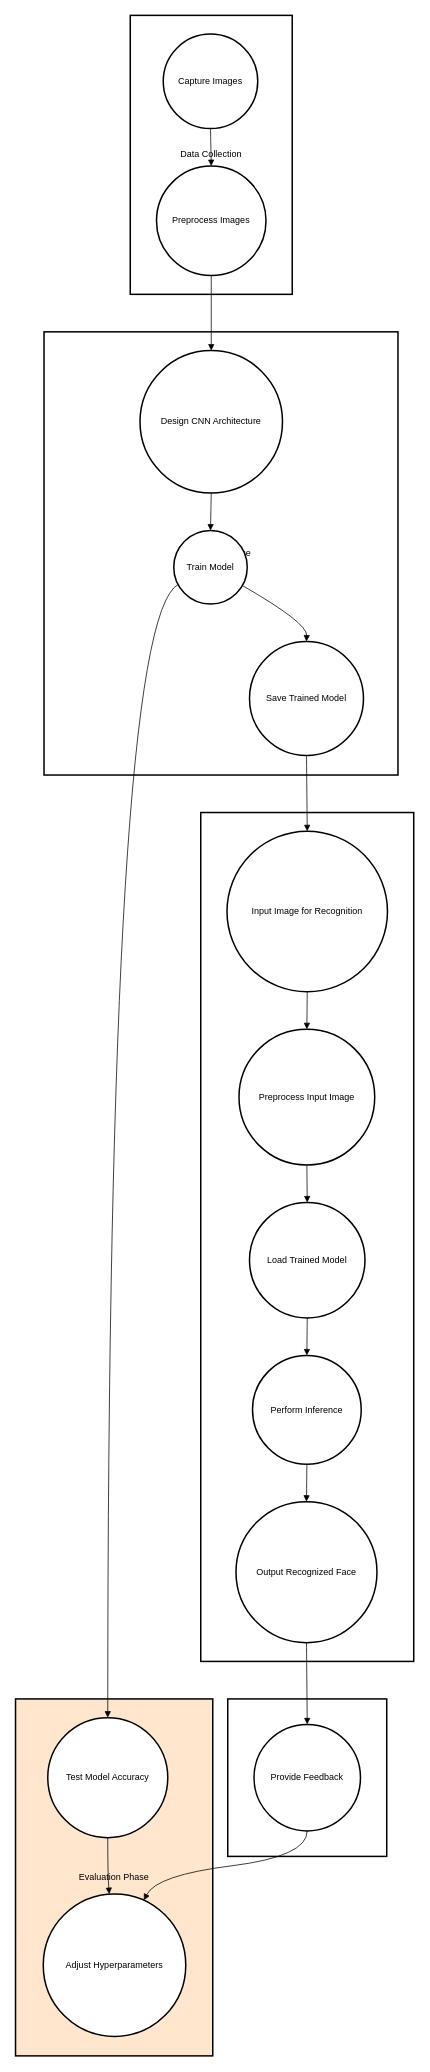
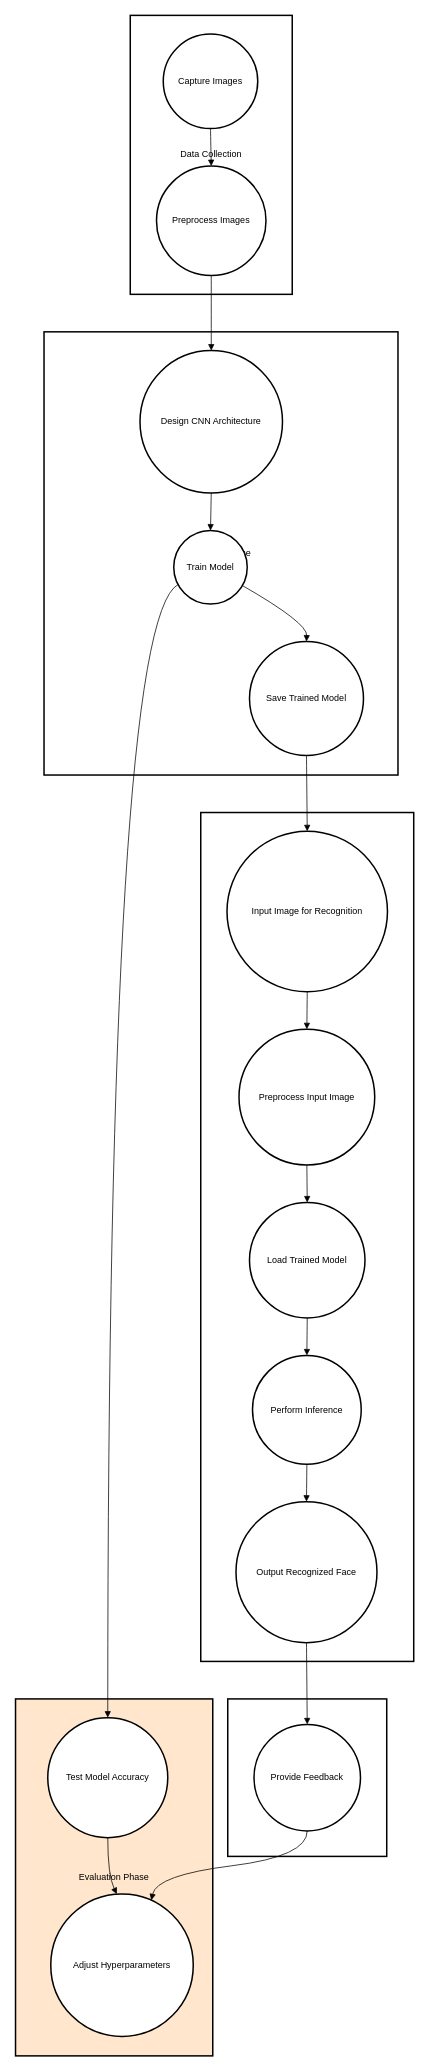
node "Adjust Hyperparameters": moved (114, 1965) -> (122, 1965)
